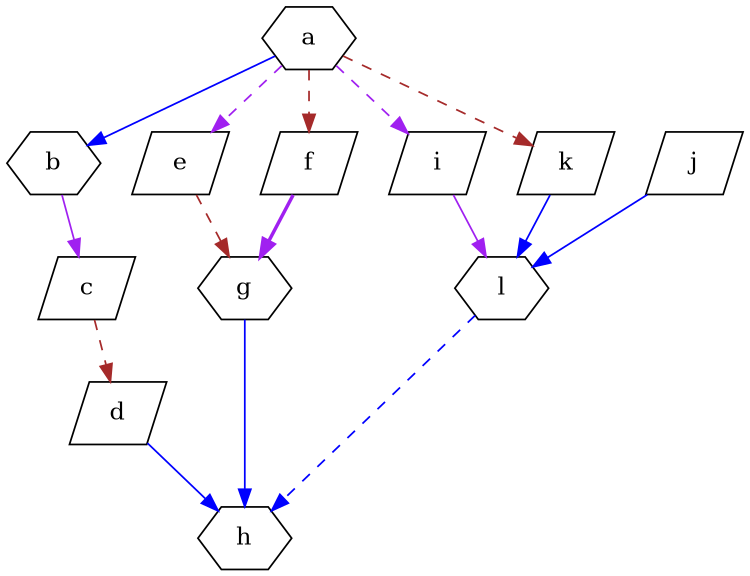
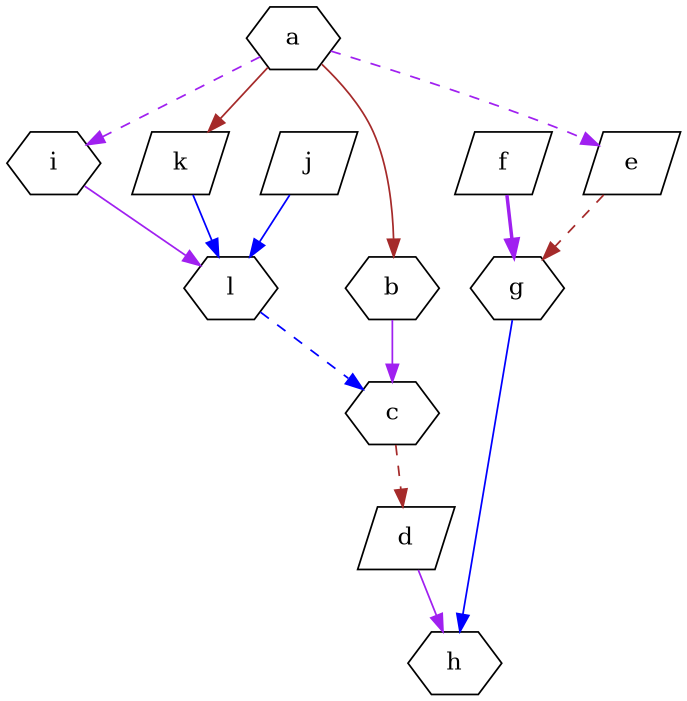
edge "a" -> "f": removed
edge "a" -> "b": color blue -> brown
edge "a" -> "k": style dashed -> solid
node "i": shape parallelogram -> hexagon
node "c": shape parallelogram -> hexagon
edge "l" -> "h": now "l" -> "c"
edge "d" -> "h": color blue -> purple
